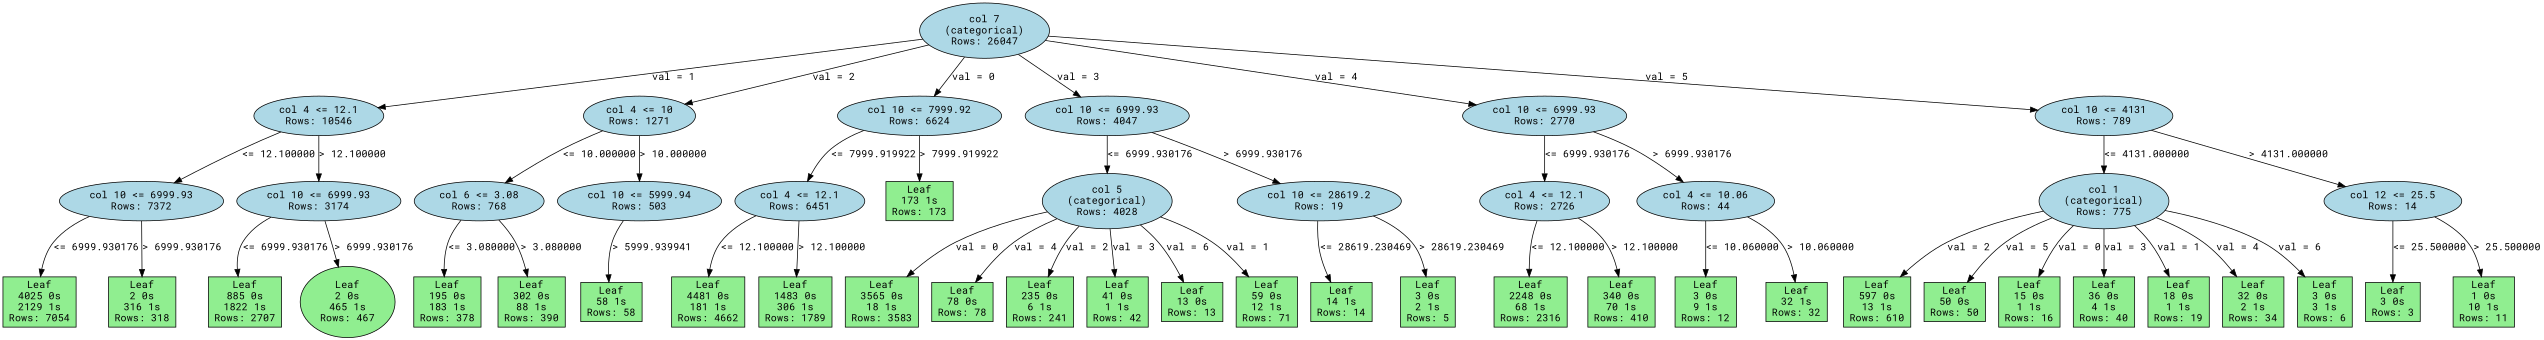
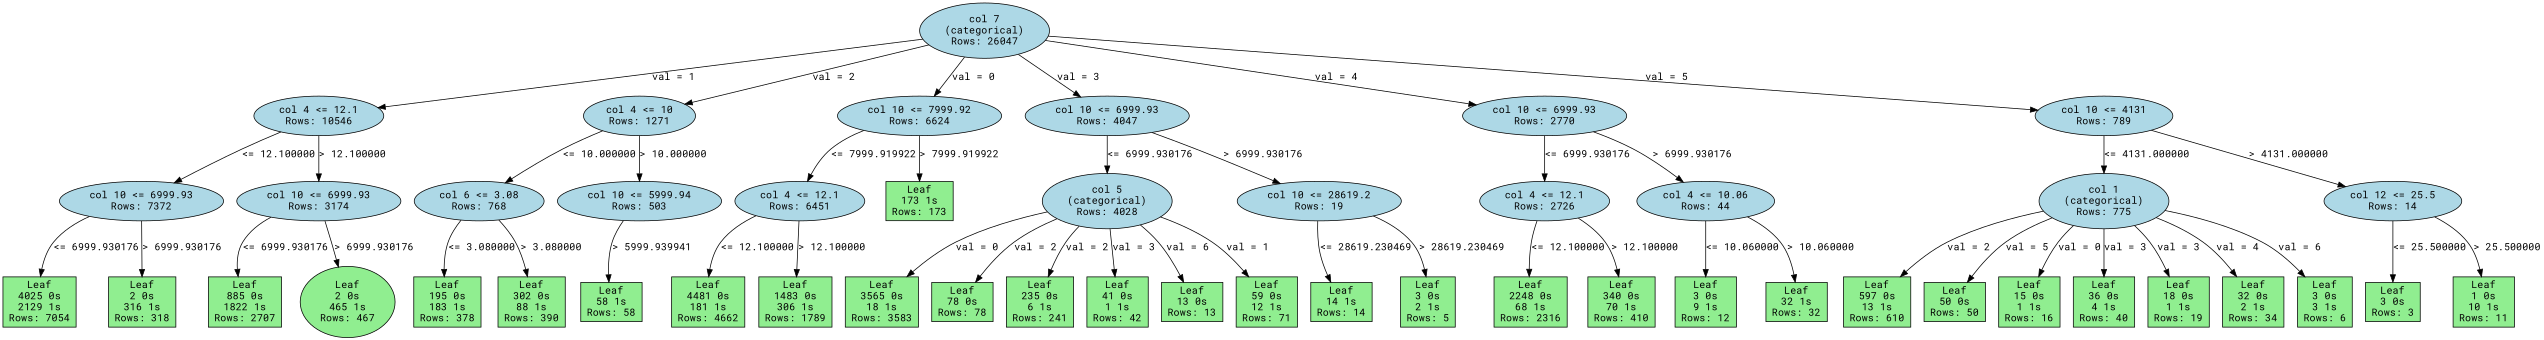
edge "col 5 (categorical) Rows: 4028" -> "Leaf 78 0s Rows: 78": label "val = 4" -> "val = 2"
edge "col 1 (categorical) Rows: 775" -> "Leaf 18 0s 1 1s Rows: 19": label "val = 1" -> "val = 3"
